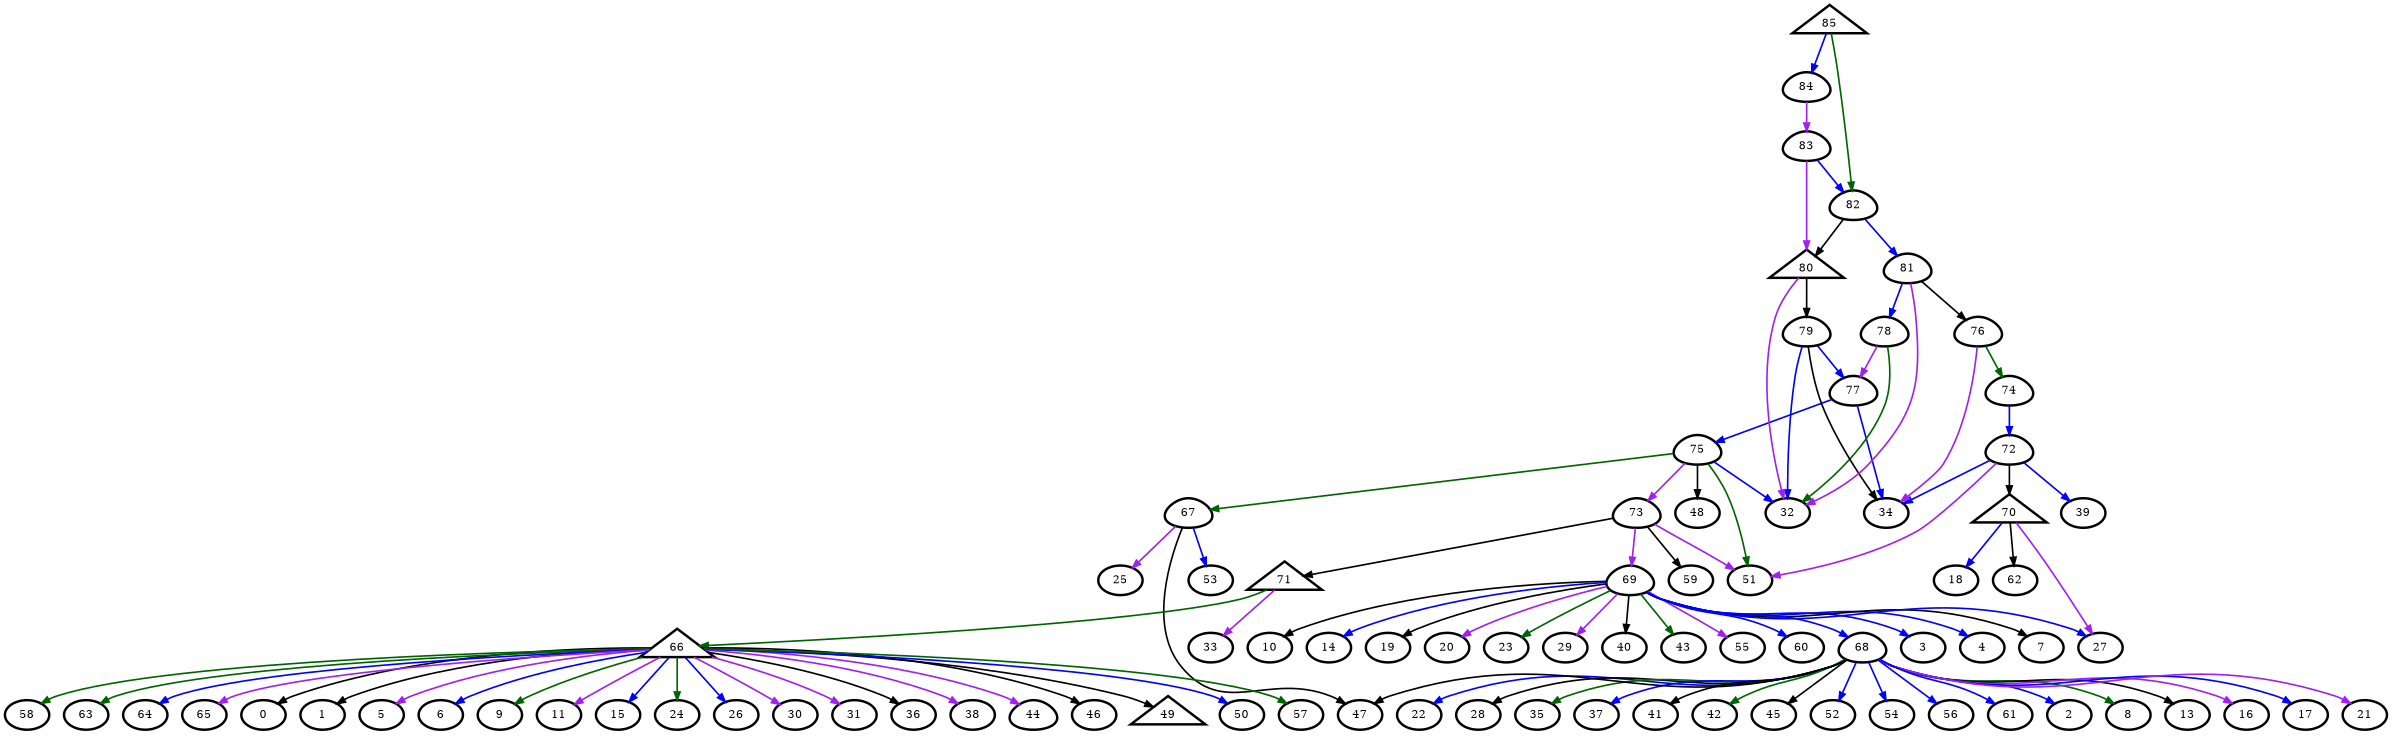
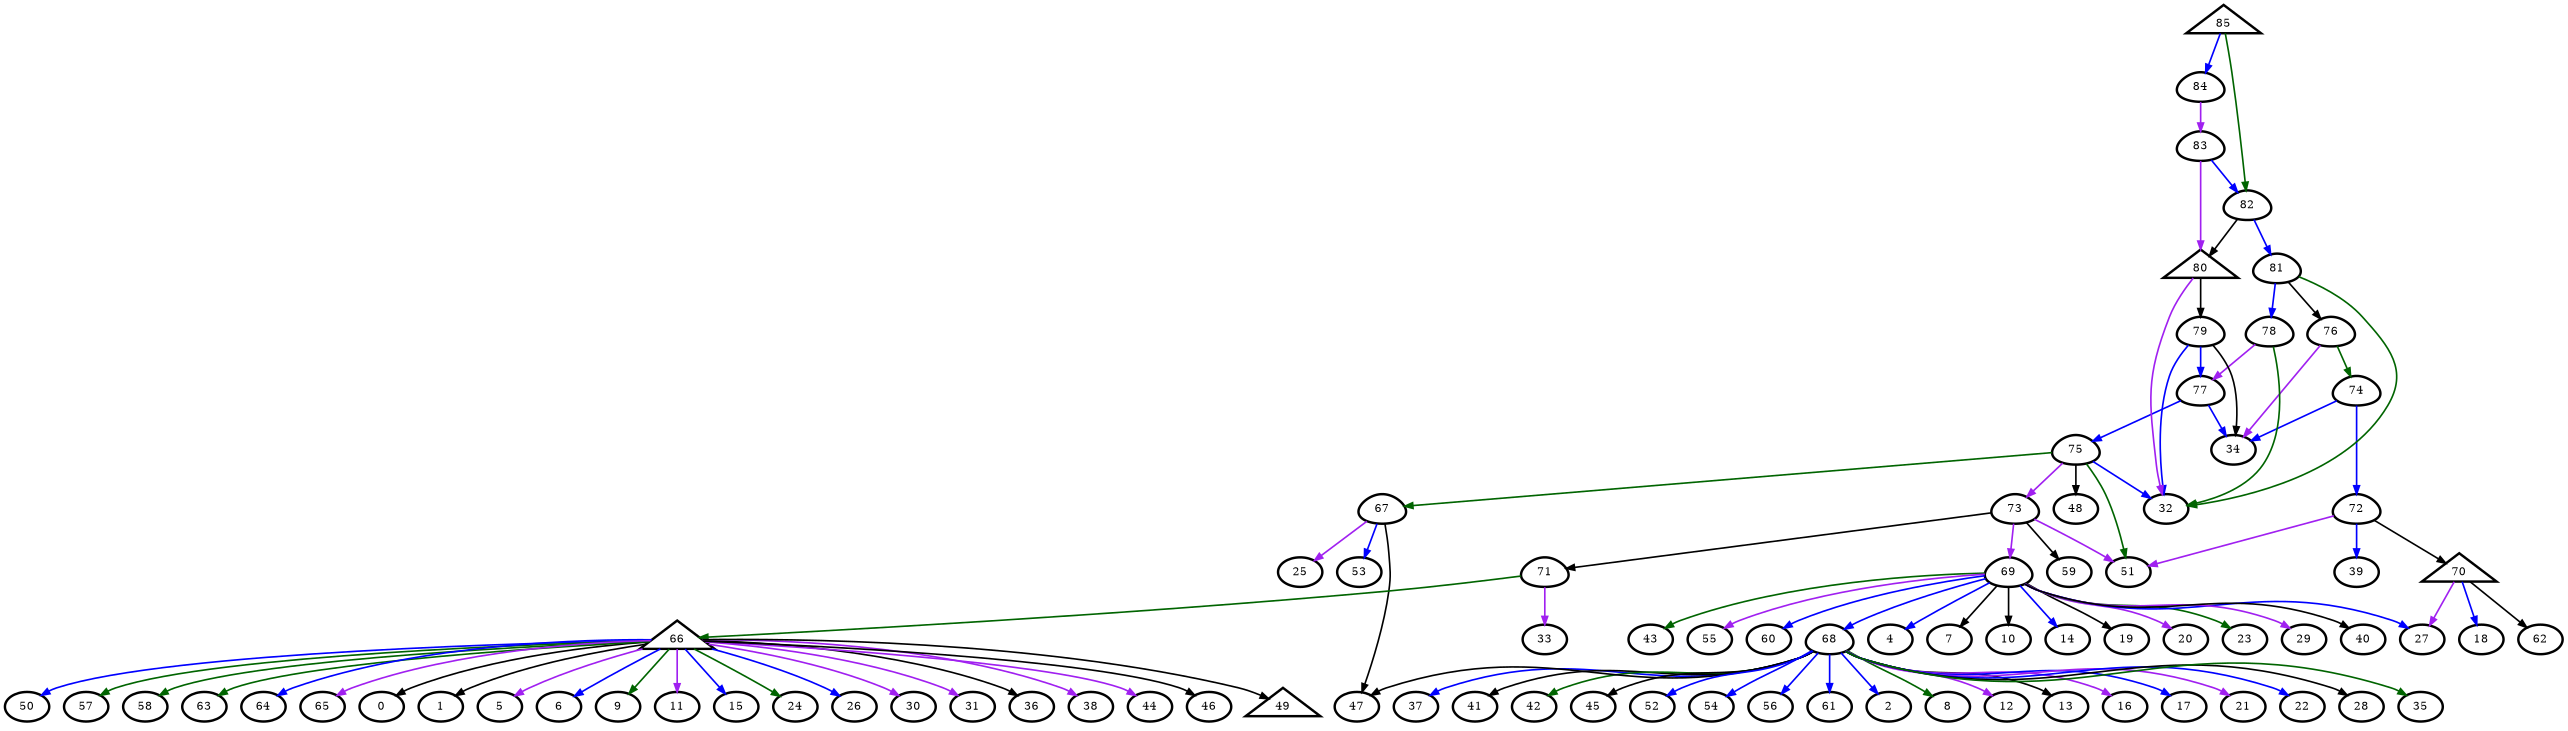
edge "81" -> "32": color purple -> darkgreen
edge "72" -> "34": now "74" -> "34"
node "71": shape triangle -> egg
node "3": removed
node "12": added
node "44": shape egg -> ellipse
